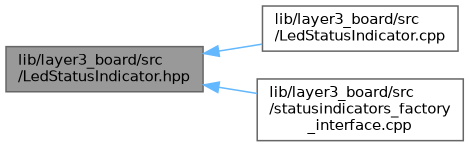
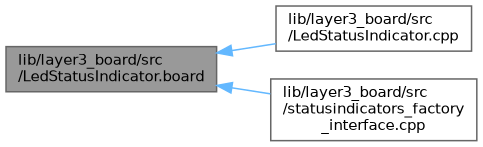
node "lib/layer3_board/src /LedStatusIndicator.hpp": label "lib/layer3_board/src /LedStatusIndicator.hpp" -> "lib/layer3_board/src /LedStatusIndicator.board"
